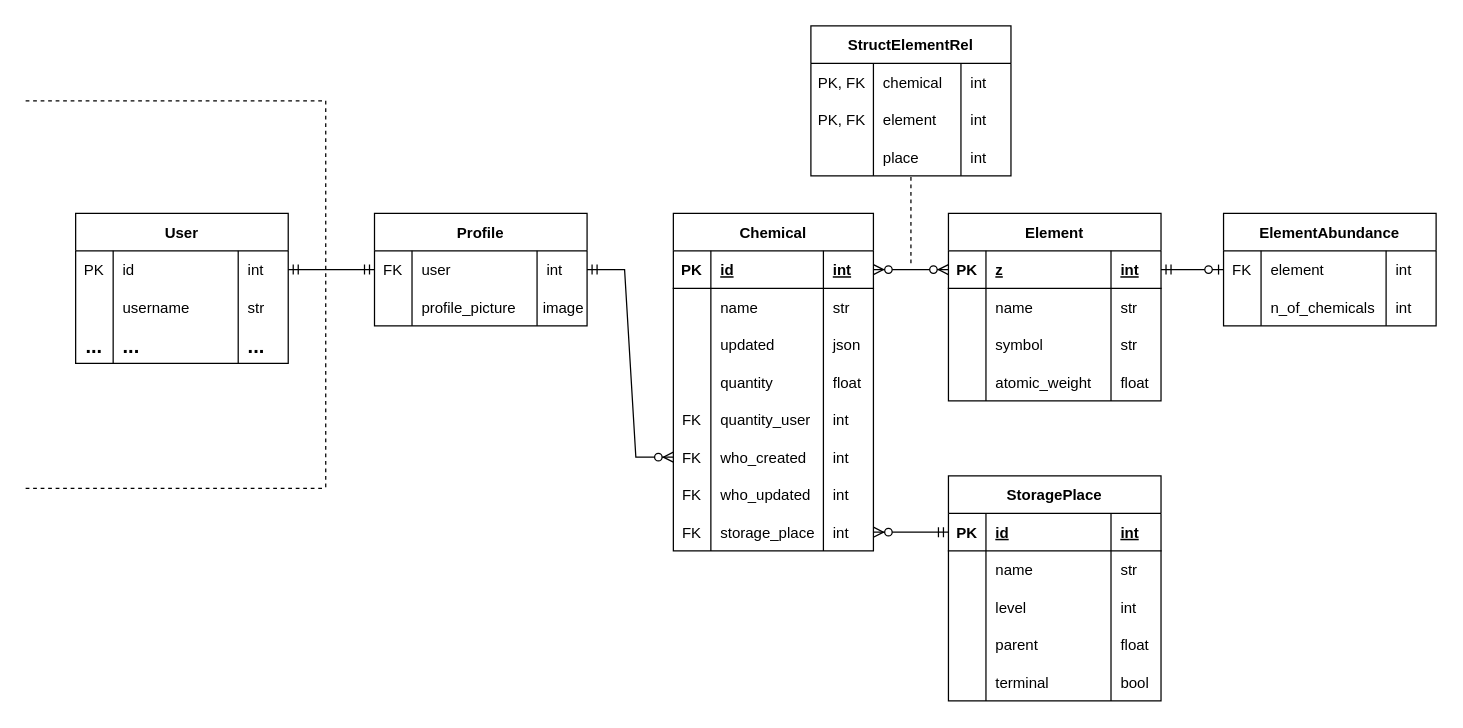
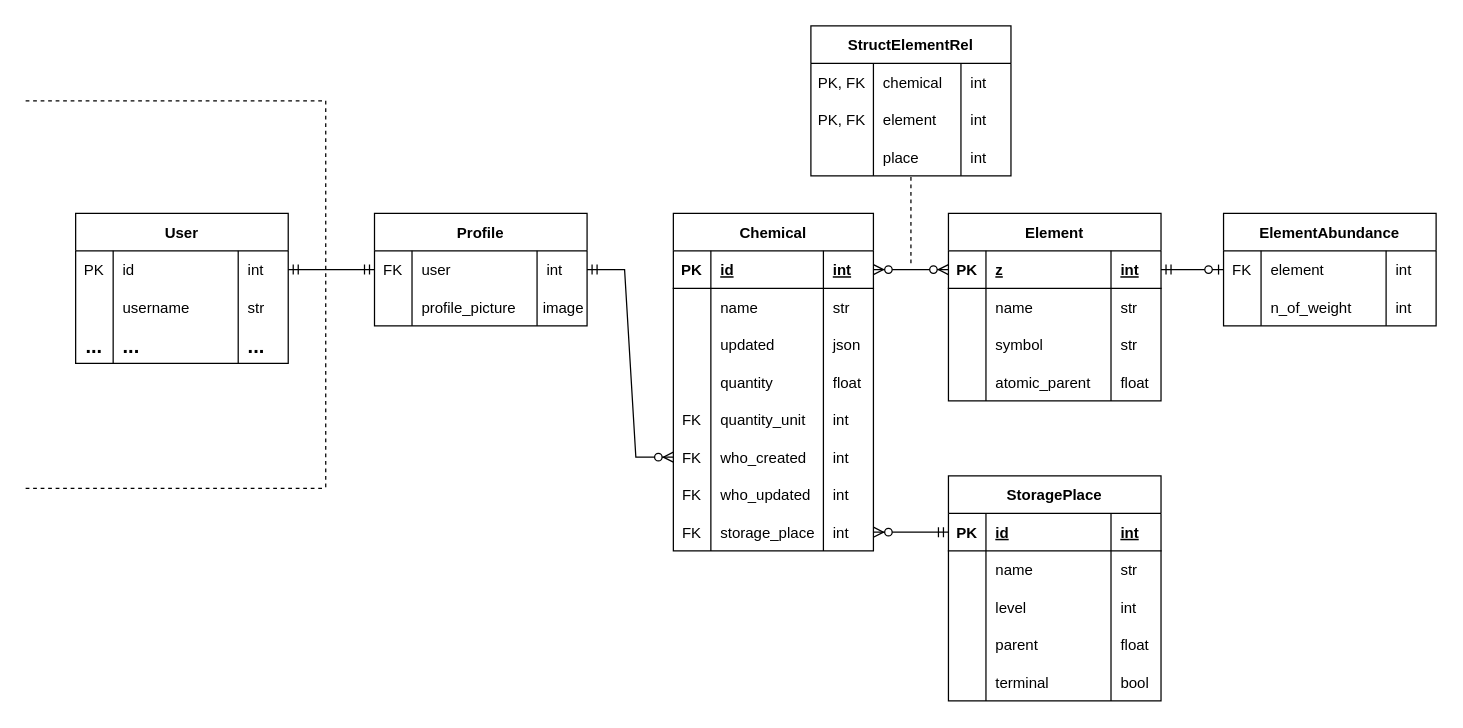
node "n_of_chemicals": label "n_of_chemicals" -> "n_of_weight"
node "atomic_weight": label "atomic_weight" -> "atomic_parent"
node "quantity_user": label "quantity_user" -> "quantity_unit"
